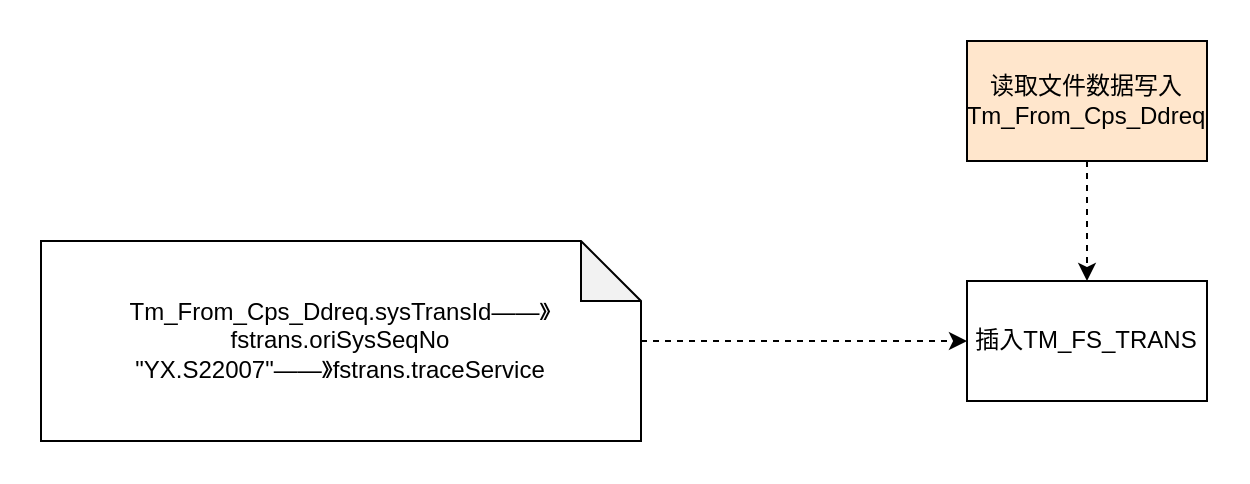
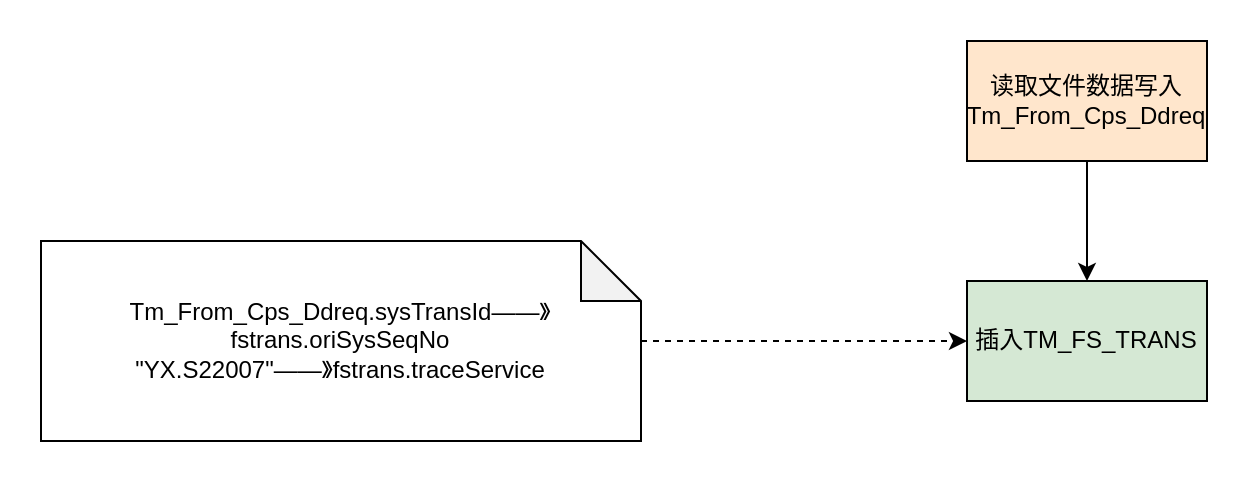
edge "读取文件数据写入Tm_From_Cps_Ddreq" -> "插入TM_FS_TRANS": style dashed -> solid
node "插入TM_FS_TRANS": fillcolor #ffffff -> #d5e8d4
